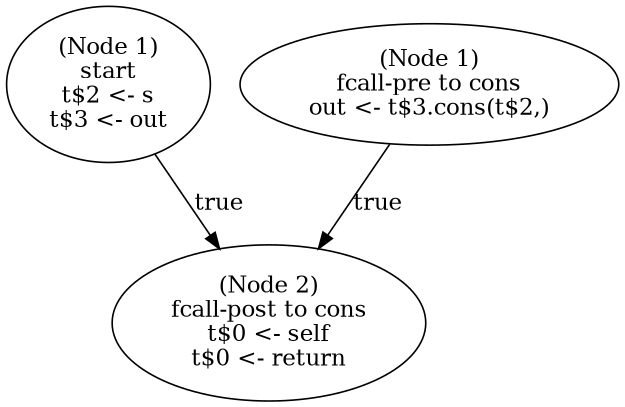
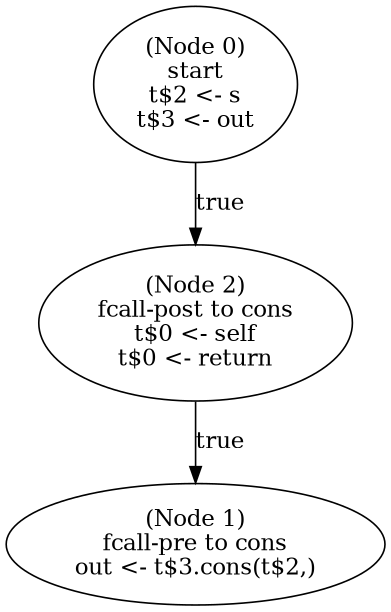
node "(Node 1) start t$2 <- s t$3 <- out": label "(Node 1) start t$2 <- s t$3 <- out" -> "(Node 0) start t$2 <- s t$3 <- out"
edge "(Node 1) fcall-pre to cons out <- t$3.cons(t$2,)" -> "(Node 2) fcall-post to cons t$0 <- self t$0 <- return": reversed
